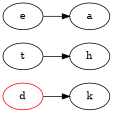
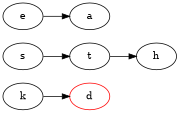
node "s": added
edge "d" -> "k": reversed
